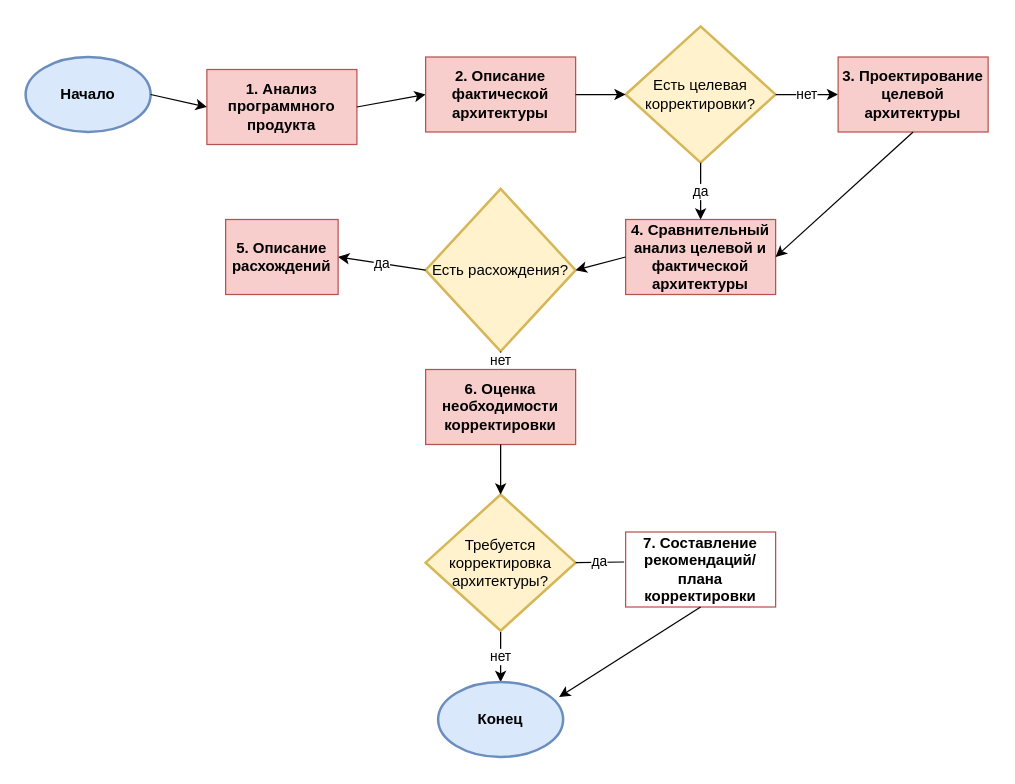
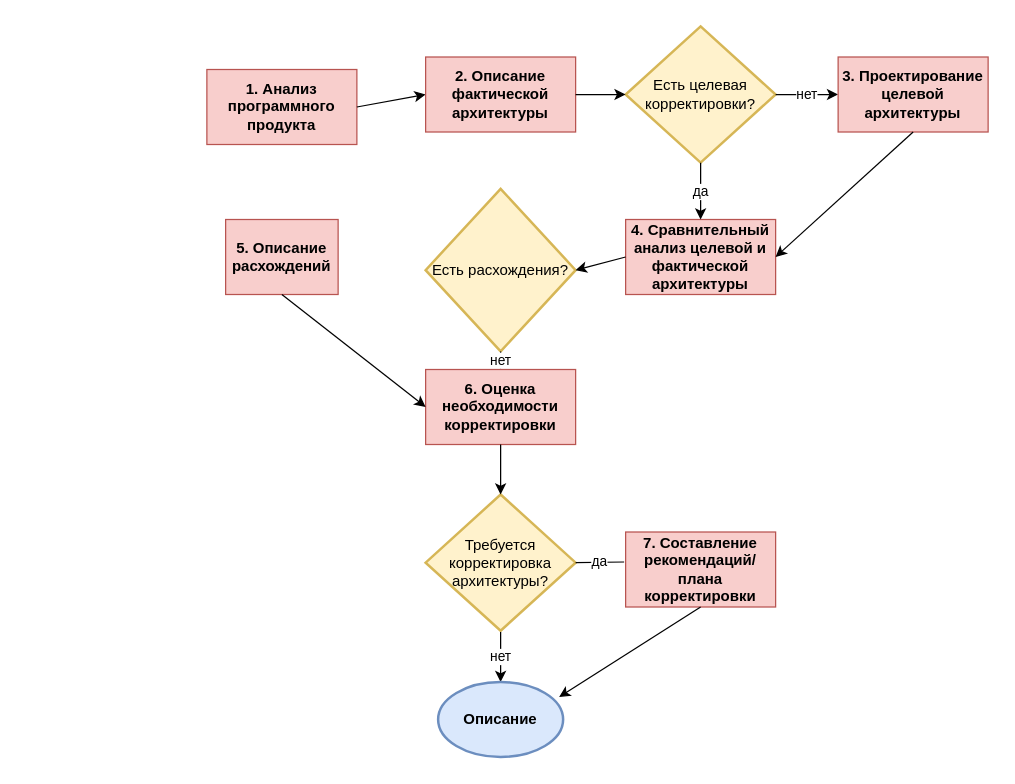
node "Начало": removed
edge "Начало" -> "1. Анализ программного продукта": removed
edge "Есть расхождения?" -> "5. Описание расхождений": removed, label "да"
edge "5. Описание расхождений" -> "6. Оценка необходимости корректировки": added
node "7. Составление рекомендаций/плана корректировки": fillcolor #ffffff -> #f8cecc
node "Конец": label "Конец" -> "Описание"
